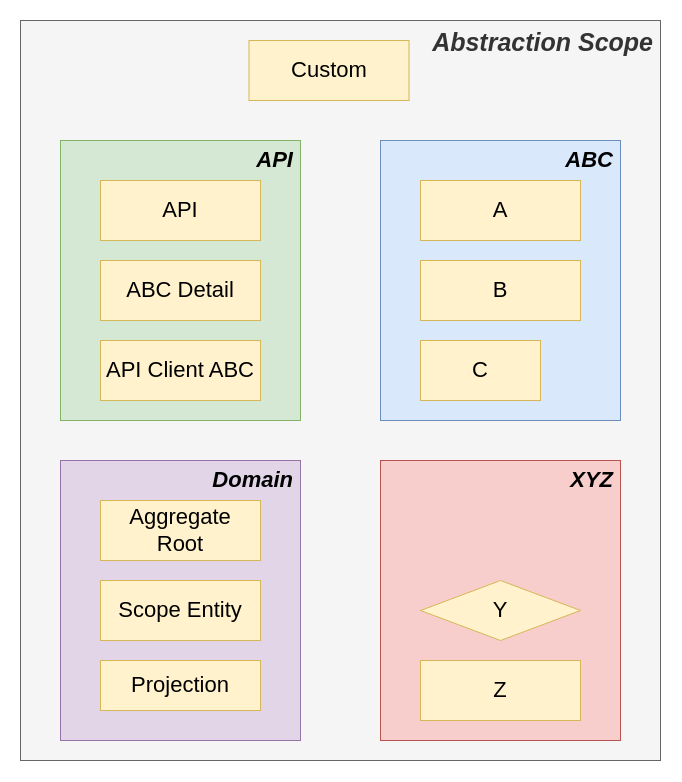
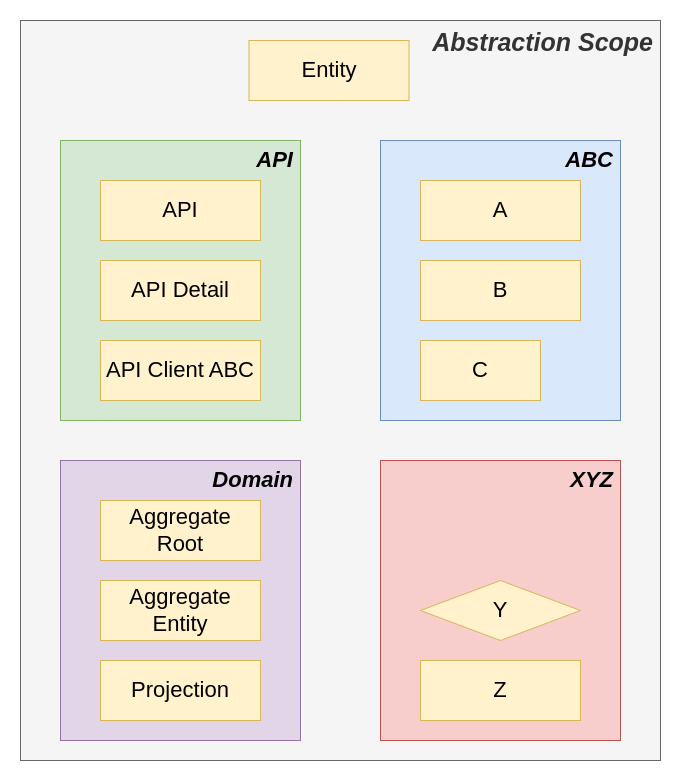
node "Custom": label "Custom" -> "Entity"
node "ABC Detail": label "ABC Detail" -> "API Detail"
node "Scope Entity": label "Scope Entity" -> "Aggregate Entity"
node "Projection": size 160x50 -> 160x60
